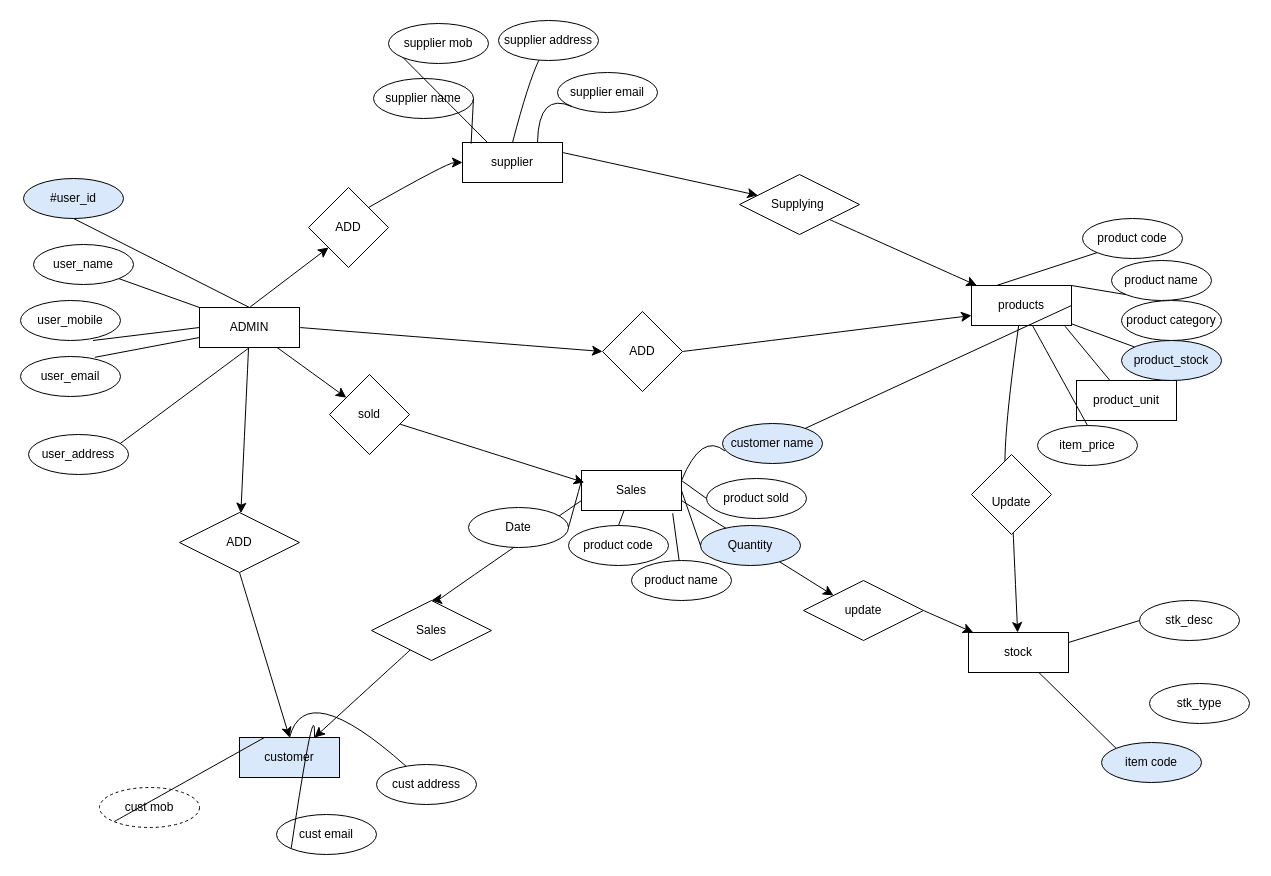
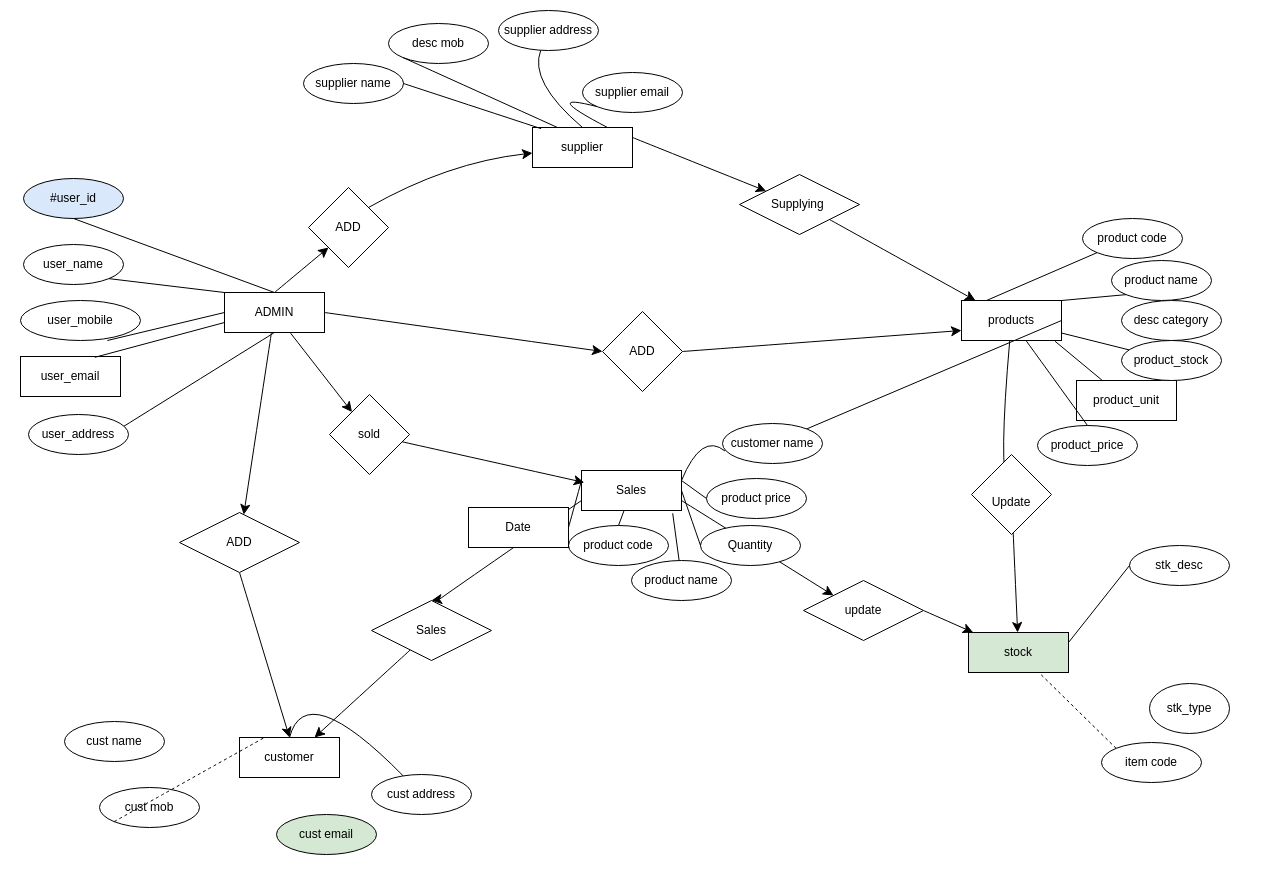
node "supplier address": moved (549, 41) -> (549, 31)
node "supplier mob": label "supplier mob" -> "desc mob"
node "supplier email": moved (608, 93) -> (633, 93)
node "supplier name": moved (424, 99) -> (354, 84)
node "supplier": moved (513, 163) -> (583, 148)
node "user_name": moved (84, 265) -> (74, 265)
node "products": moved (1022, 306) -> (1012, 321)
node "user_mobile": size 100x40 -> 120x40
node "product category": label "product category" -> "desc category"
node "ADMIN": moved (250, 328) -> (275, 313)
node "product_stock": fillcolor #dae8fc -> #ffffff
node "user_email": shape ellipse -> rectangle
node "sold": moved (370, 415) -> (370, 435)
node "customer name": fillcolor #dae8fc -> #ffffff
node "item_price": label "item_price" -> "product_price"
node "user_address": moved (79, 455) -> (79, 435)
node "product sold": label "product sold" -> "product price"
node "Date": shape ellipse -> rectangle
node "Quantity": fillcolor #dae8fc -> #ffffff
node "stk_desc": moved (1190, 621) -> (1180, 566)
node "stock": fillcolor #ffffff -> #d5e8d4
node "stk_type": size 100x40 -> 80x50
edge "stock" -- "item code": style solid -> dashed
node "cust name": added
node "customer": fillcolor #dae8fc -> #ffffff
node "item code": fillcolor #dae8fc -> #ffffff
edge "customer" -- "cust mob": style solid -> dashed
edge "customer" -- "cust email": removed
node "cust address": moved (427, 785) -> (422, 795)
node "cust mob": style dashed -> solid
node "cust email": fillcolor #ffffff -> #d5e8d4
